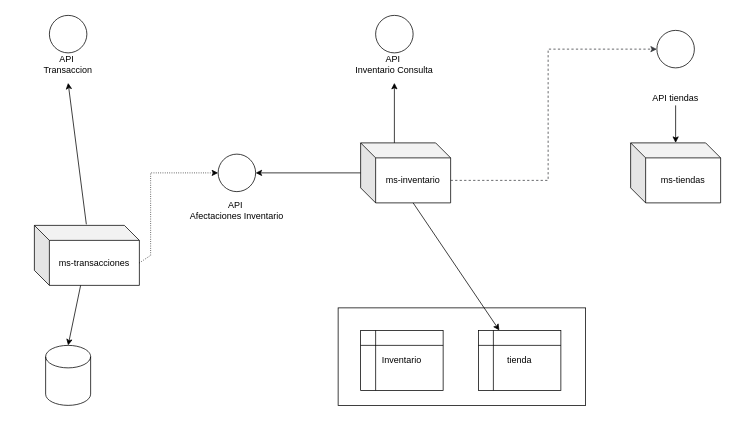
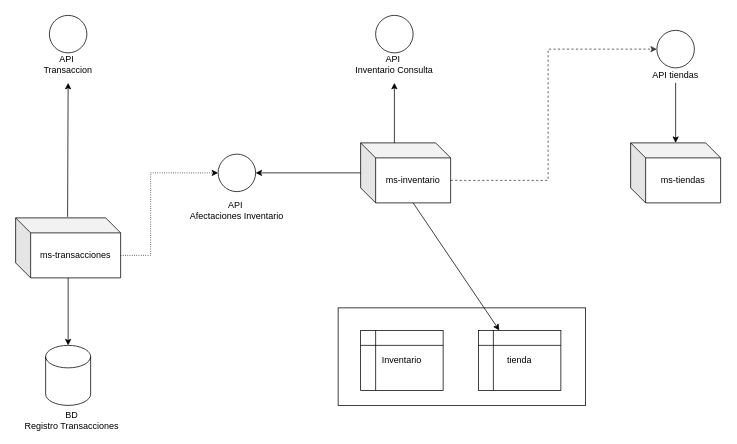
node "API tiendas": moved (675, 98) -> (675, 75)
node "ms-transacciones": moved (87, 255) -> (68, 248)
node "BD Registro Transacciones": added
